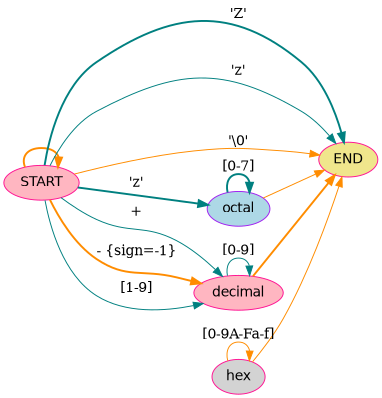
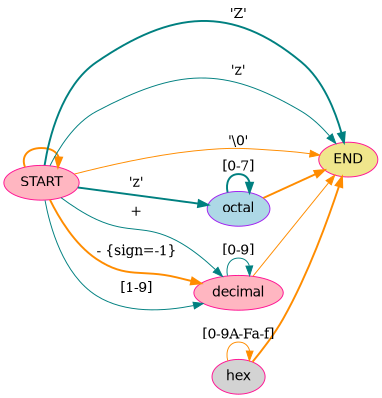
edge "octal" -> "END": style solid -> bold
edge "decimal" -> "END": style bold -> solid
edge "hex" -> "END": style solid -> bold
